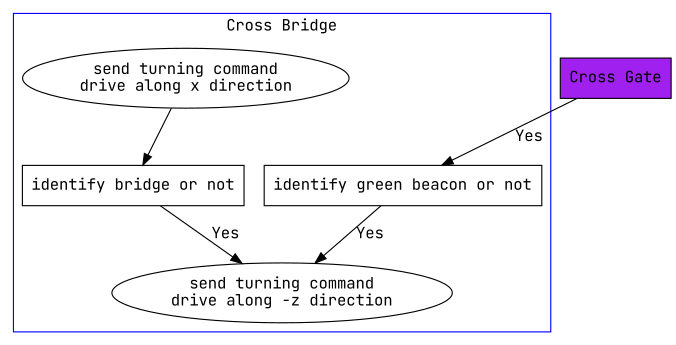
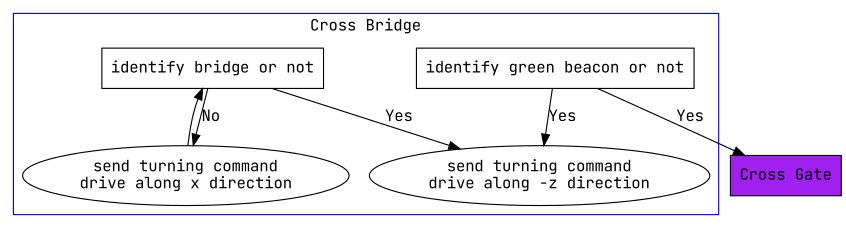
edge "identify bridge or not" -> "send turning command drive along x direction": added, label "No"
edge "Cross Gate" -> "identify green beacon or not": reversed
